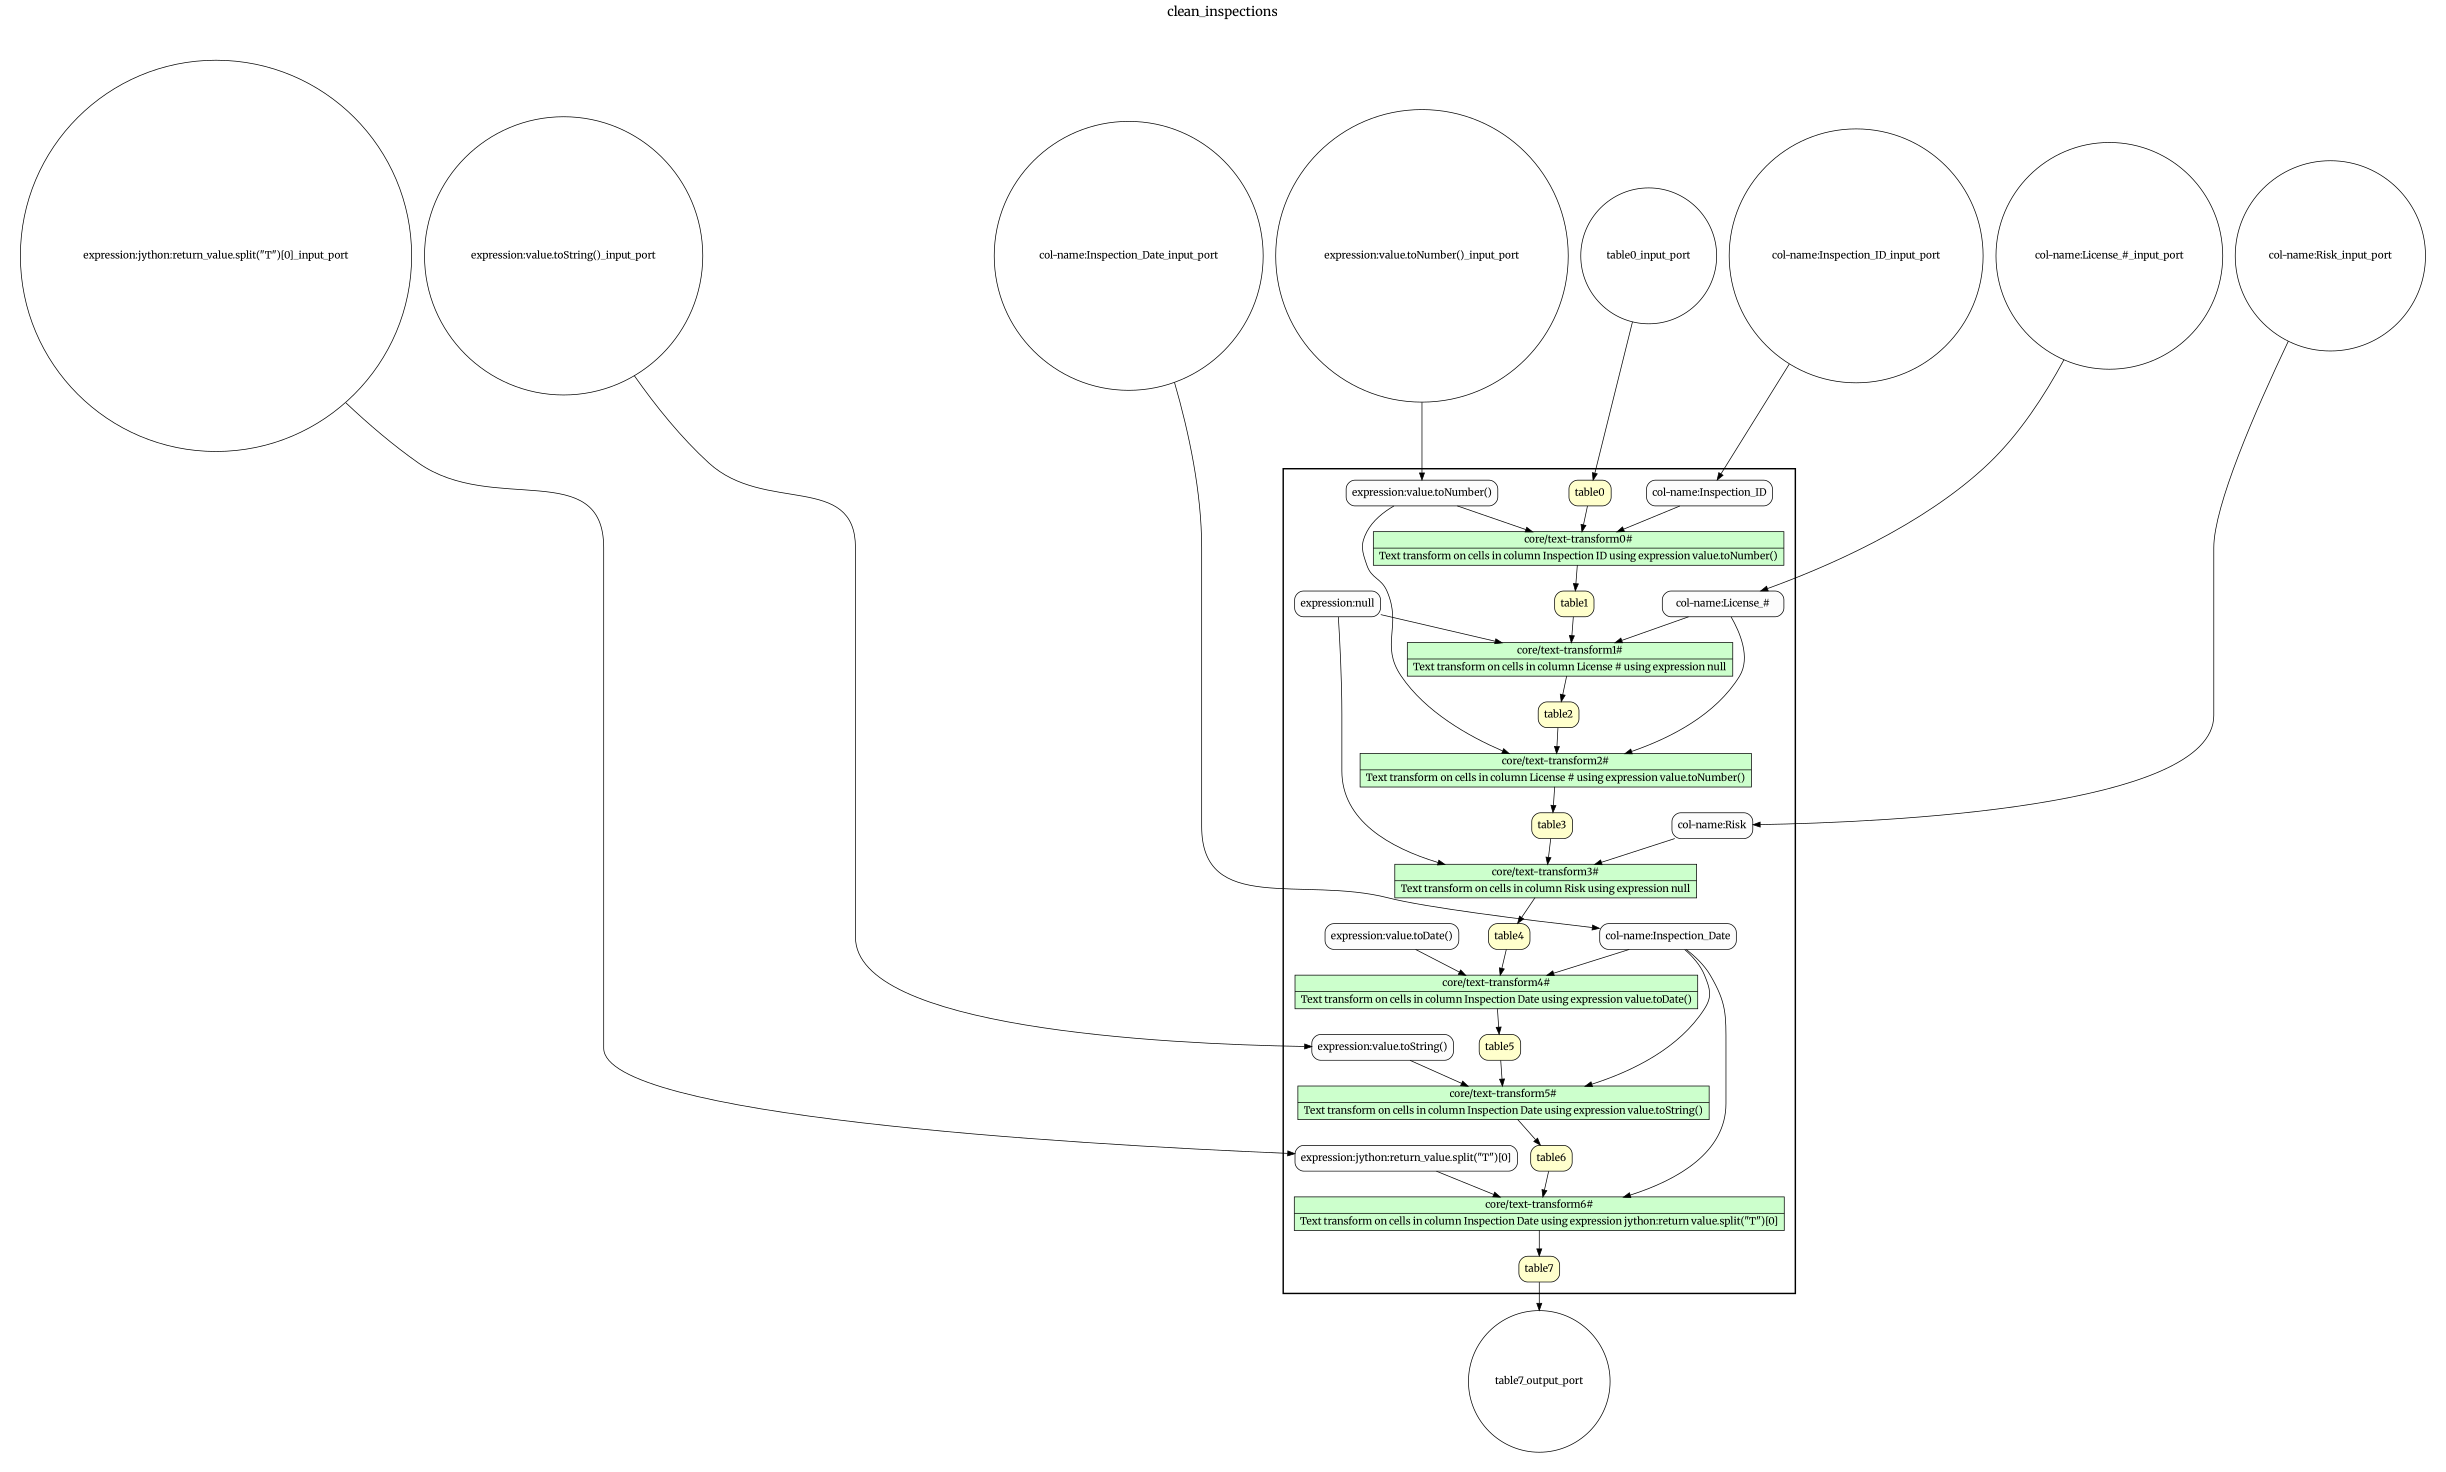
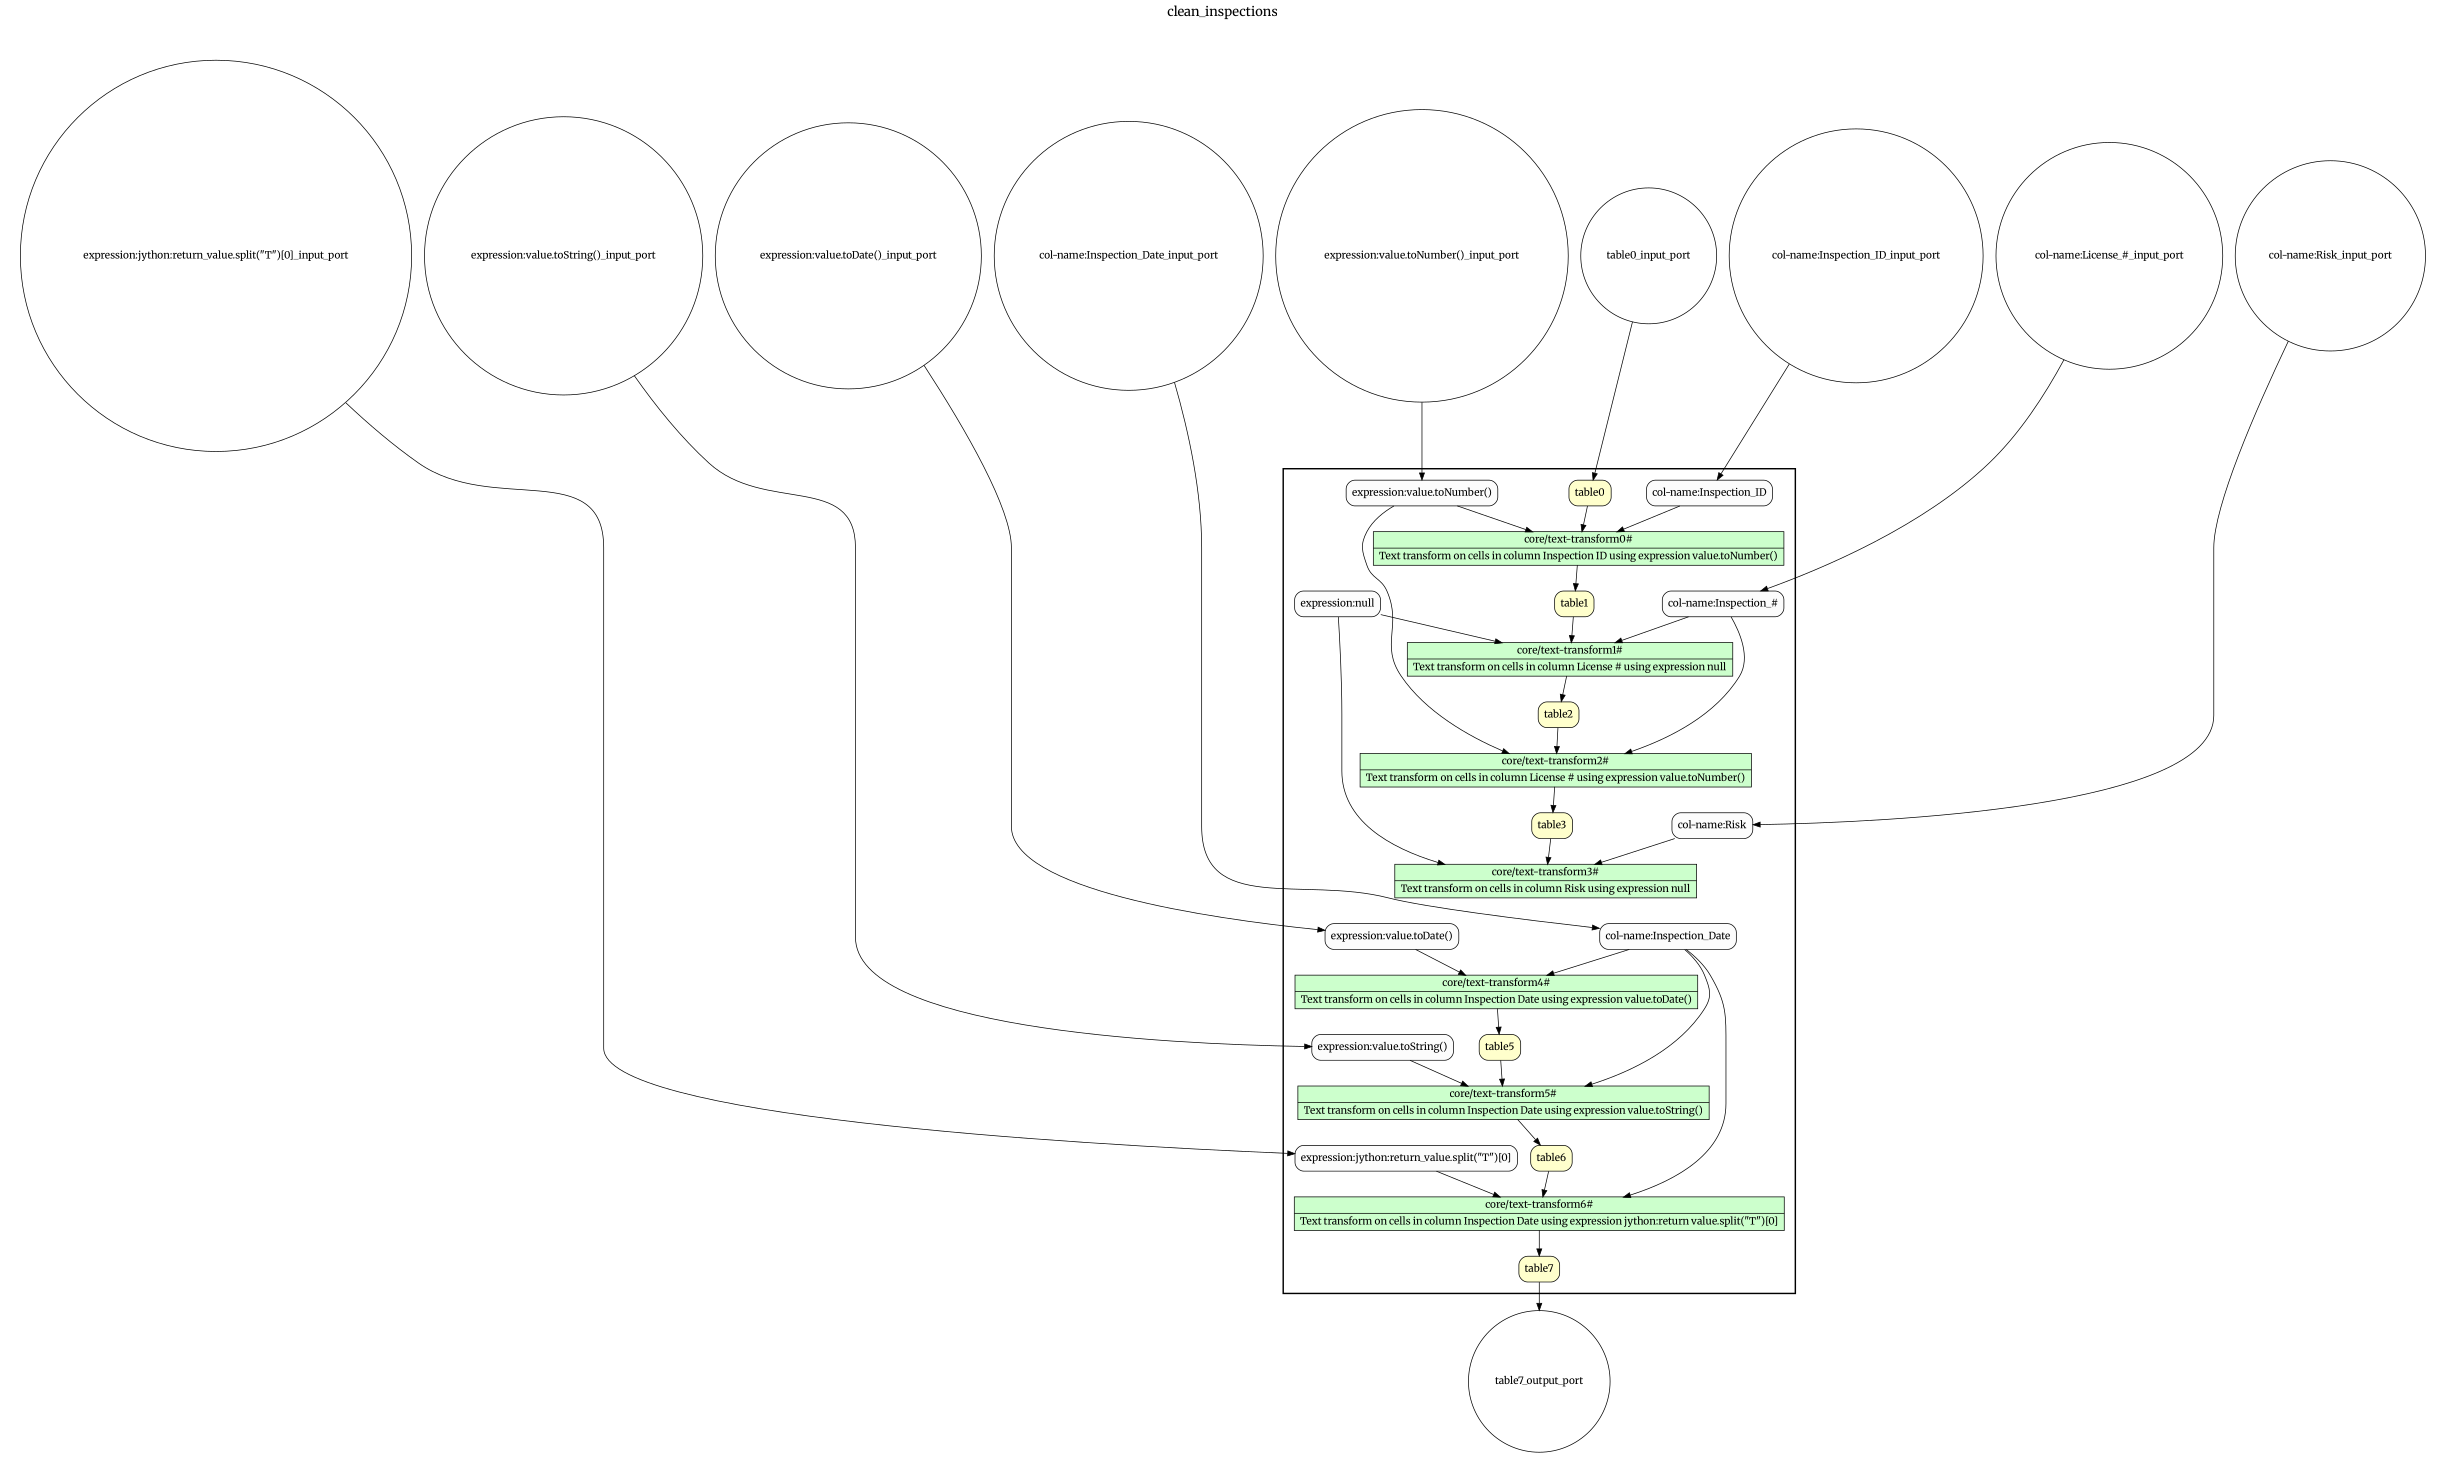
node "expression:value.toDate()_input_port": added
node "col-name:License_#": label "col-name:License_#" -> "col-name:Inspection_#"
node "table4": removed
